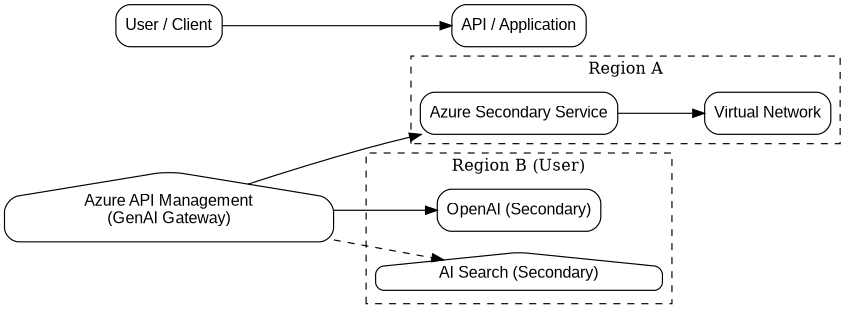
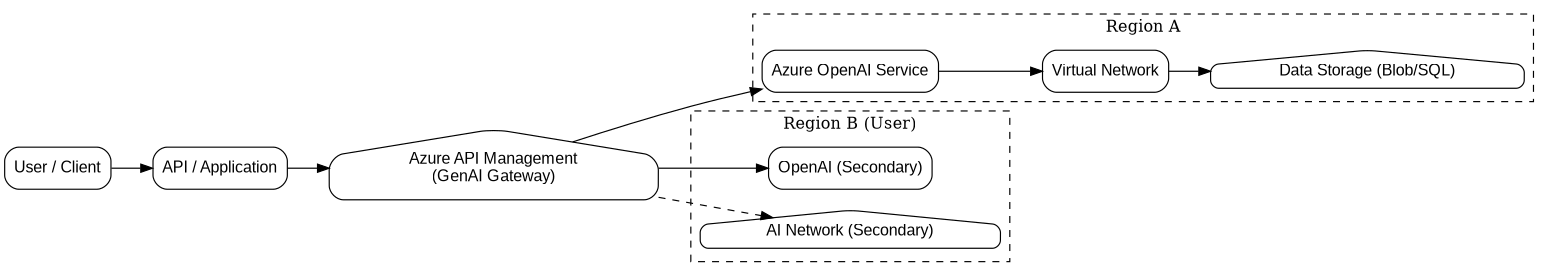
node "Data Storage (Blob/SQL)": added
node "Azure Secondary Service": label "Azure Secondary Service" -> "Azure OpenAI Service"
edge "API / Application" -> "Azure API Management (GenAI Gateway)": added
node "AI Search (Secondary)": label "AI Search (Secondary)" -> "AI Network (Secondary)"
